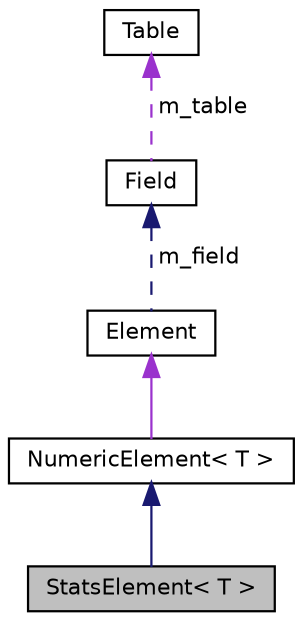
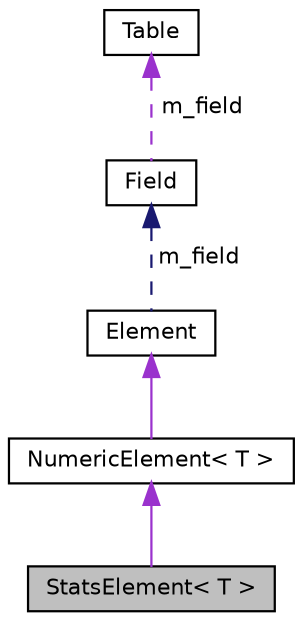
edge "Field" -> "Table": label " m_table" -> " m_field"
edge "StatsElement< T >" -> "NumericElement< T >": color midnightblue -> darkorchid3
